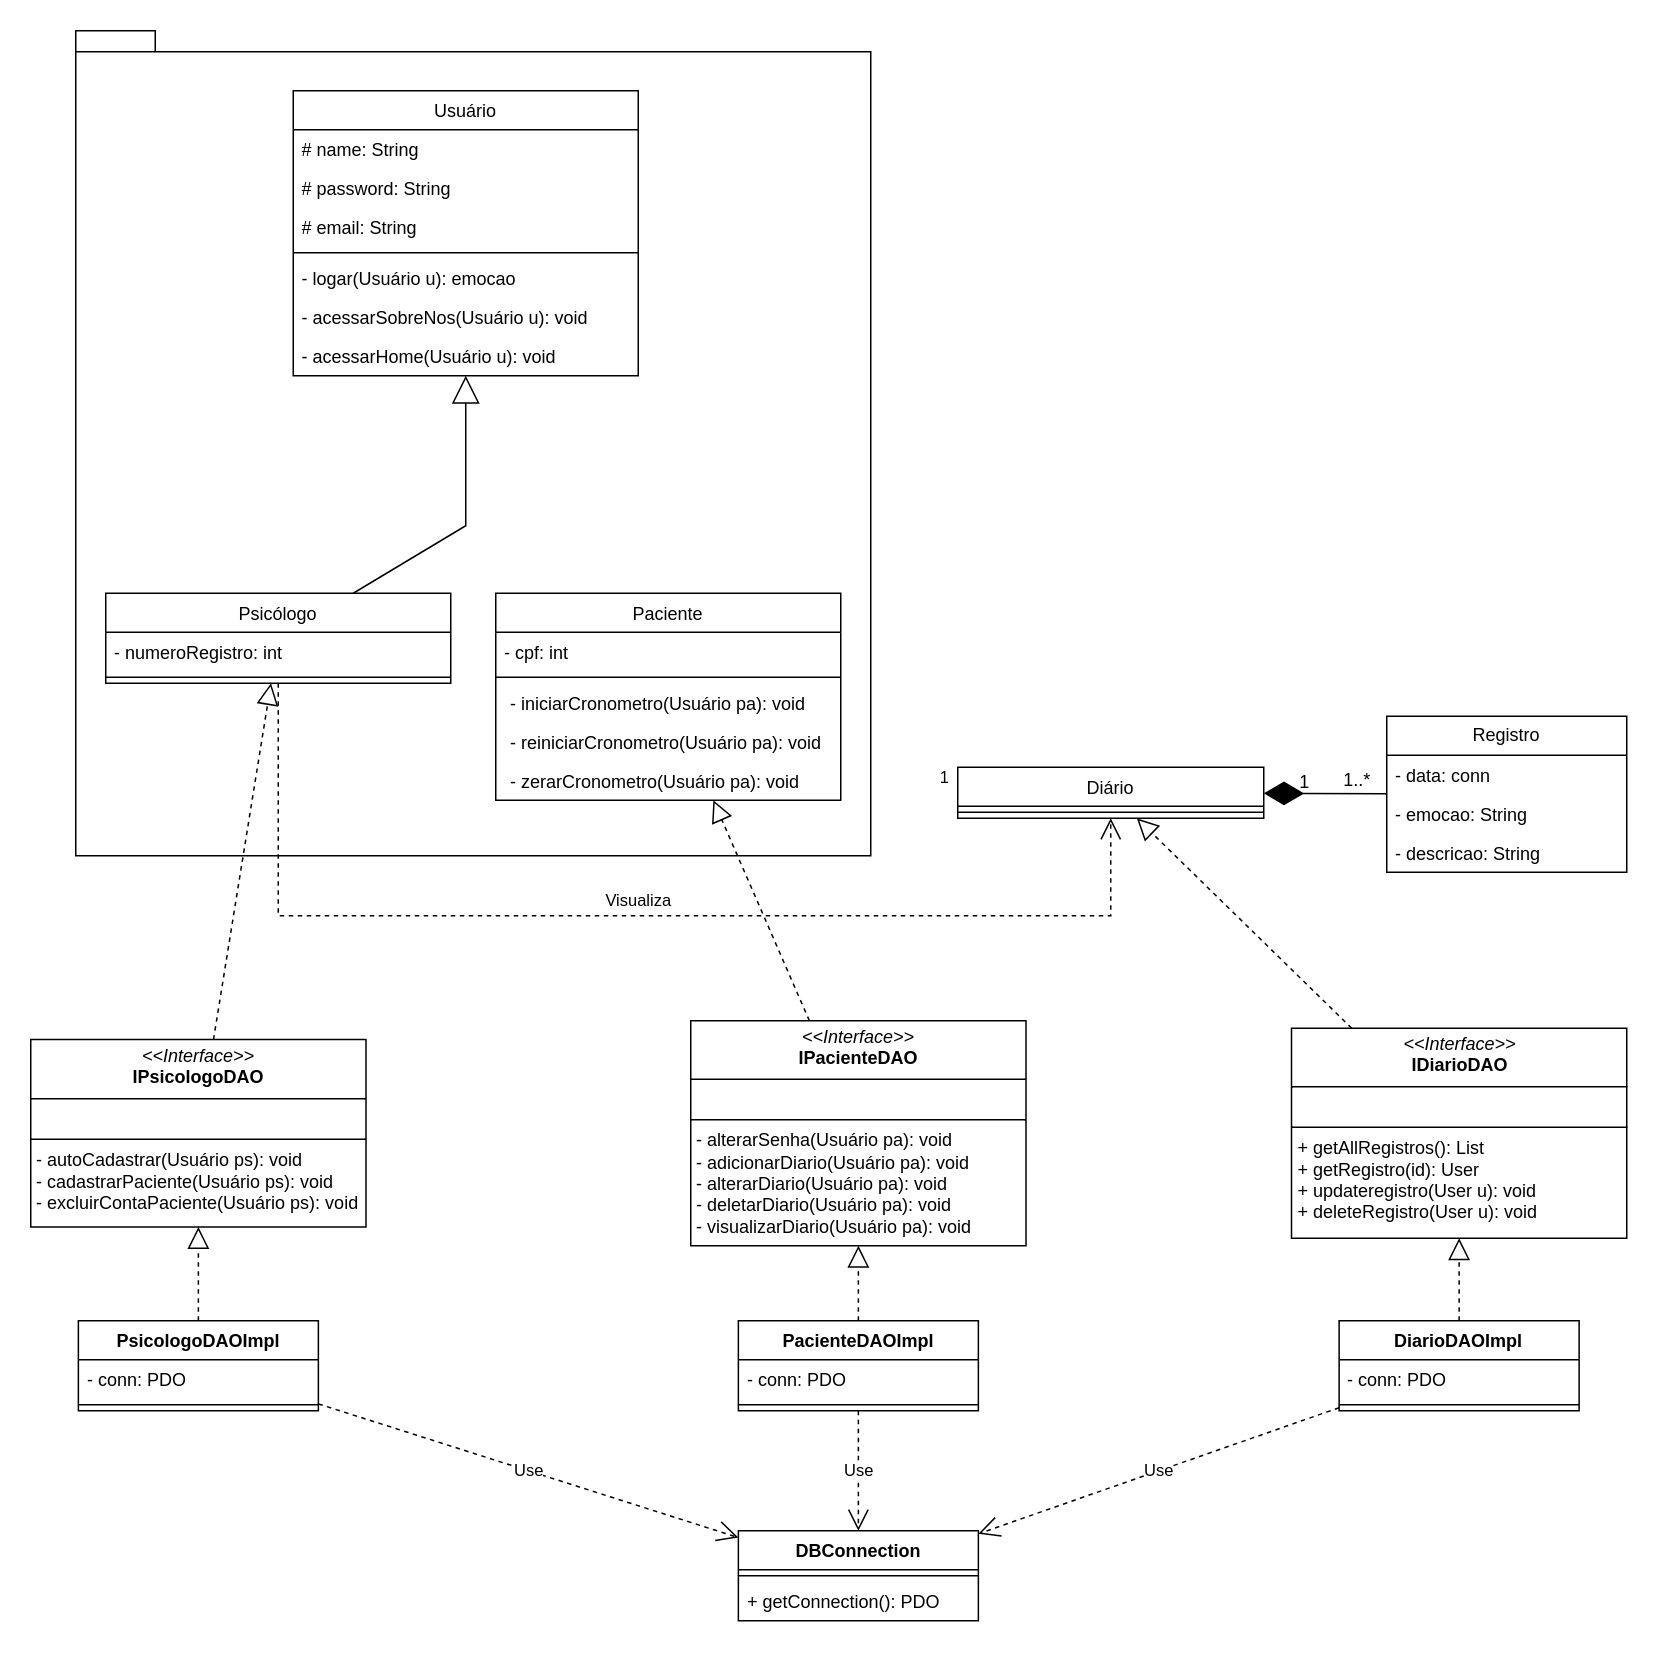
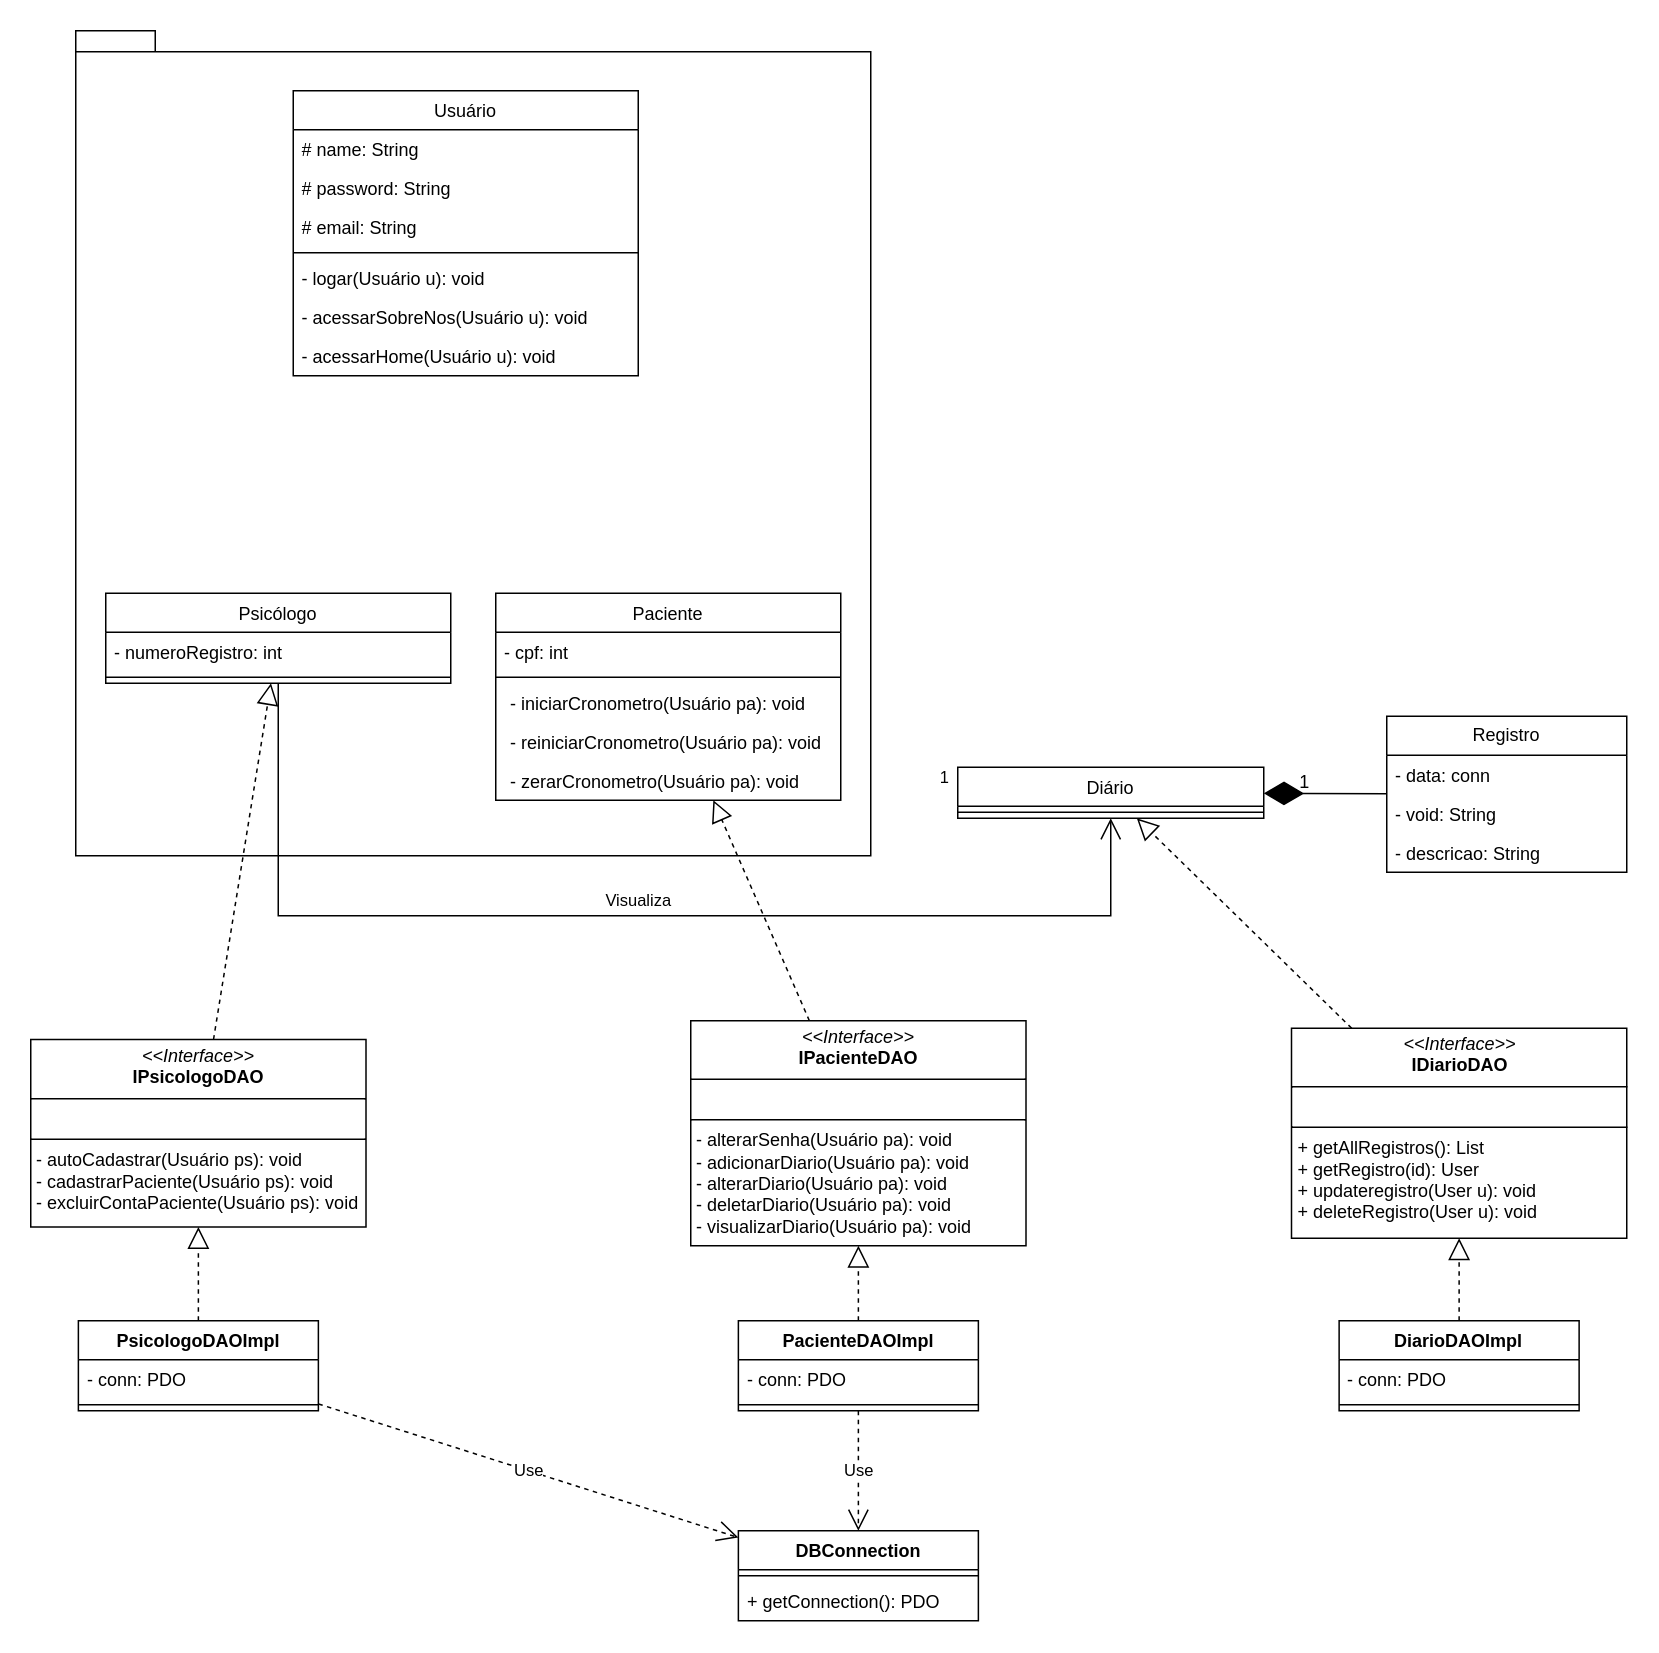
node "- logar(Usuário u): emocao": label "- logar(Usuário u): emocao" -> "- logar(Usuário u): void"
edge "Psicólogo" -> "Usuário": removed
node "1..*": removed
node "- emocao: String": label "- emocao: String" -> "- void: String"
edge "Psicólogo" -> "Diário": style dashed -> solid
edge "DiarioDAOImpl" -> "DBConnection": removed, label "Use"
